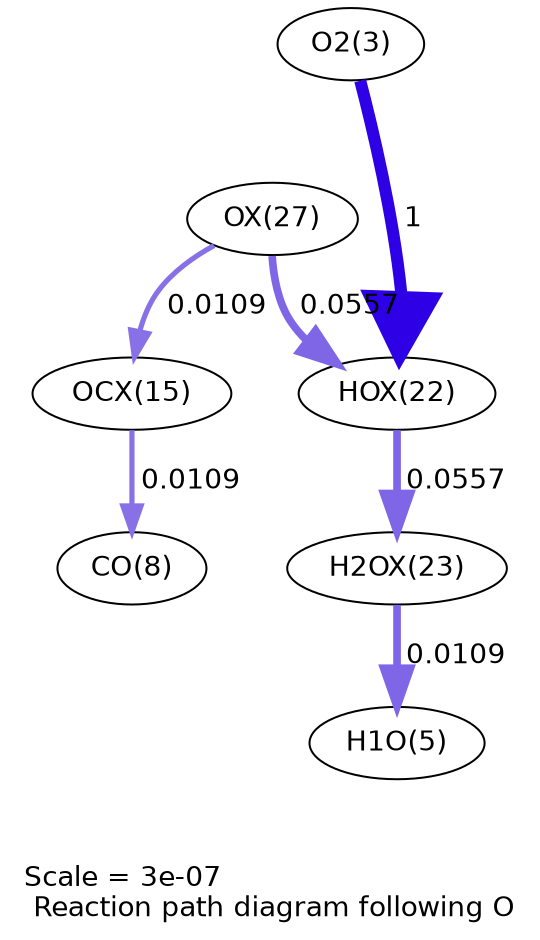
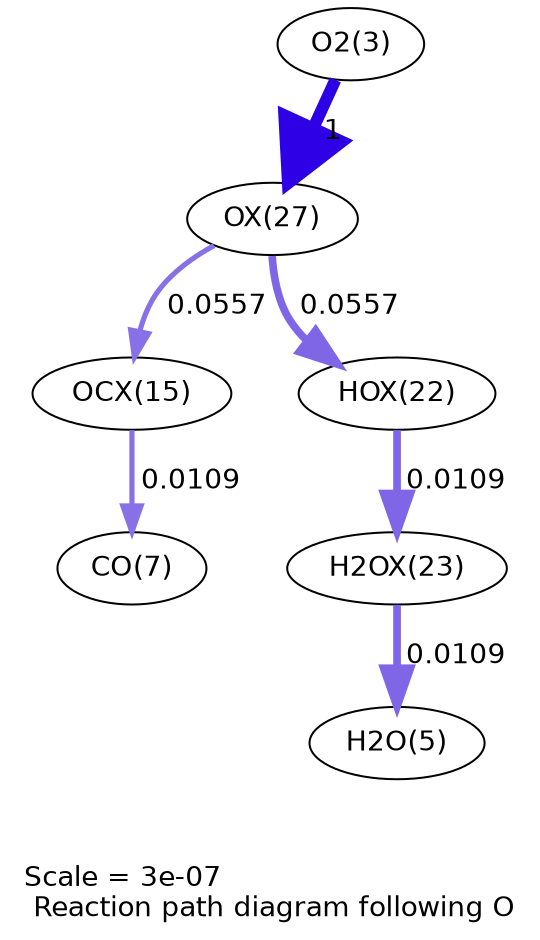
edge "O2(3)" -> "HOX(22)": now "O2(3)" -> "OX(27)"
edge "OX(27)" -> "OCX(15)": label " 0.0109" -> " 0.0557"
edge "HOX(22)" -> "H2OX(23)": label " 0.0557" -> " 0.0109"
node "CO(8)": label "CO(8)" -> "CO(7)"
node "H1O(5)": label "H1O(5)" -> "H2O(5)"
